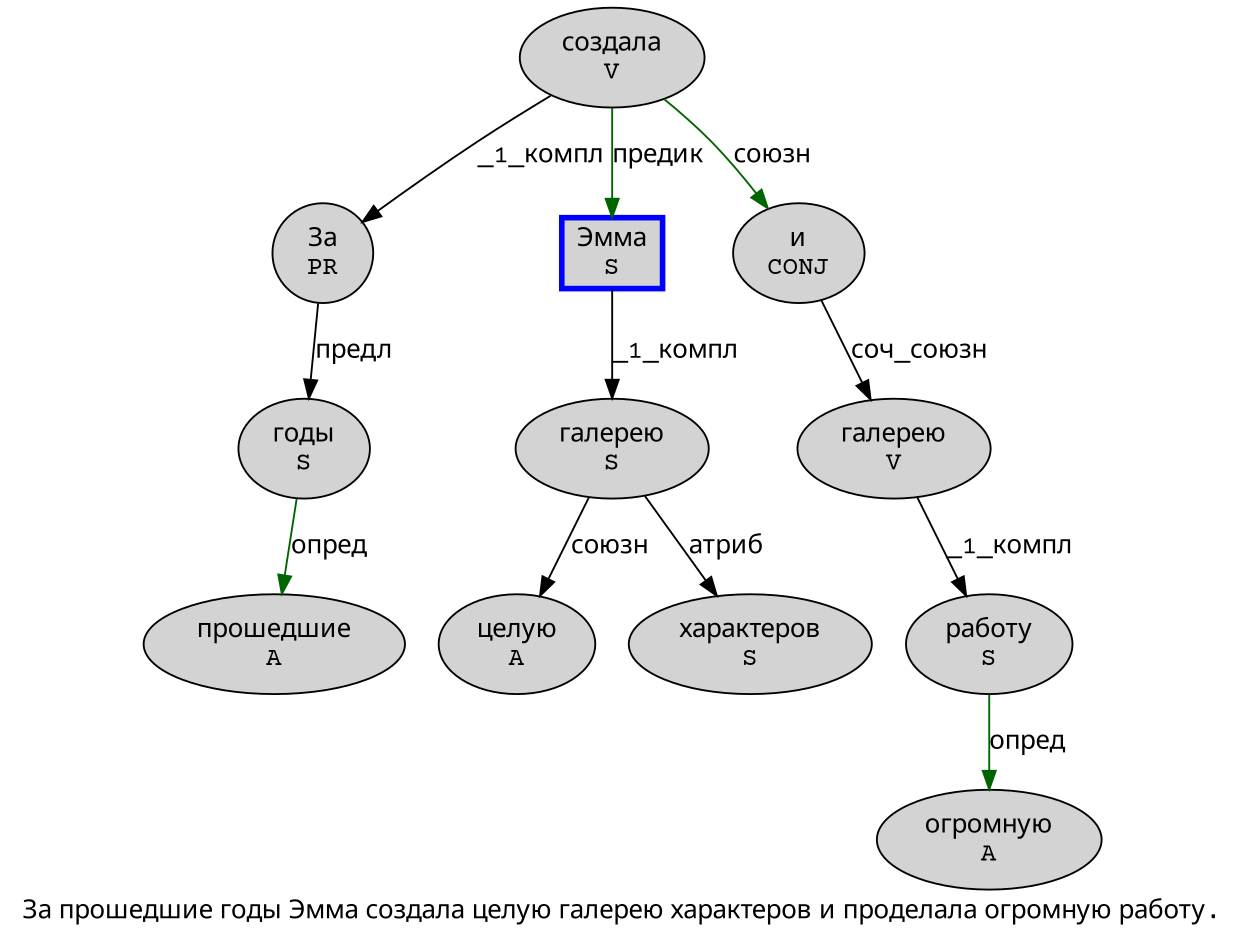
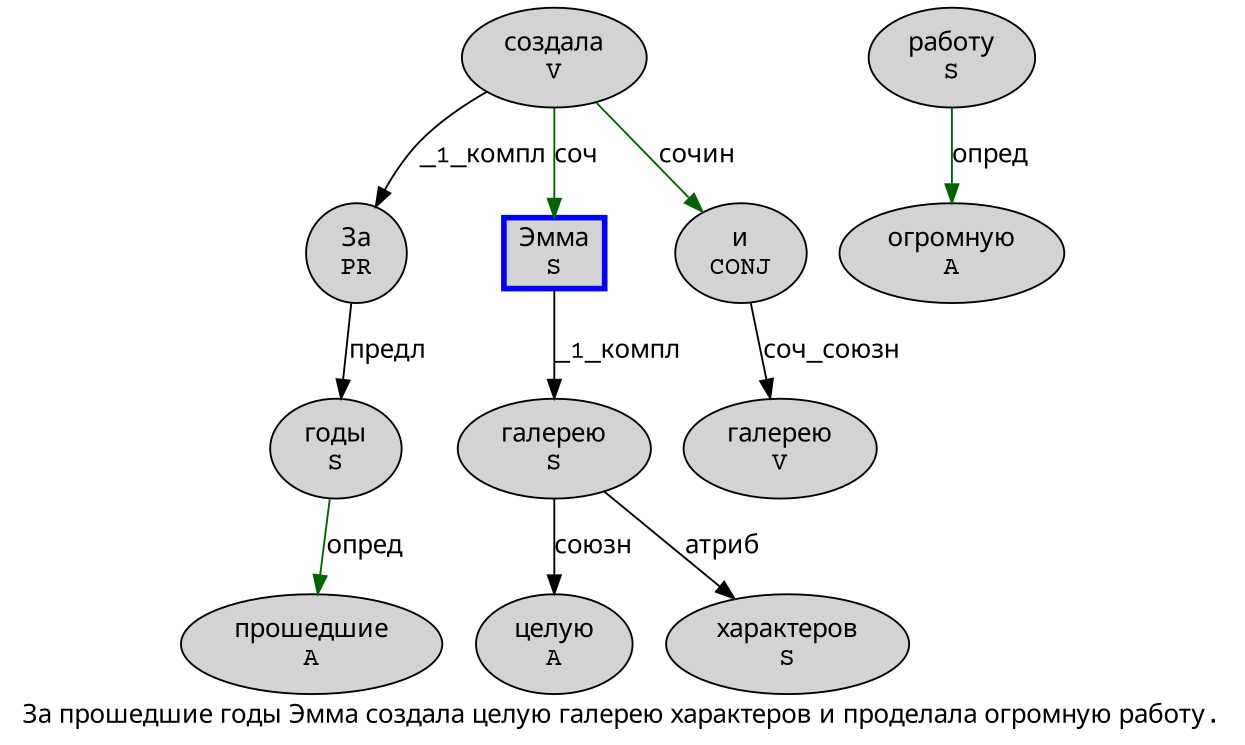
edge "создала V" -> "Эмма S": label "предик" -> "соч"
edge "создала V" -> "и CONJ": label "союзн" -> "сочин"
edge "галерею V" -> "работу S": removed, label "_1_компл"
